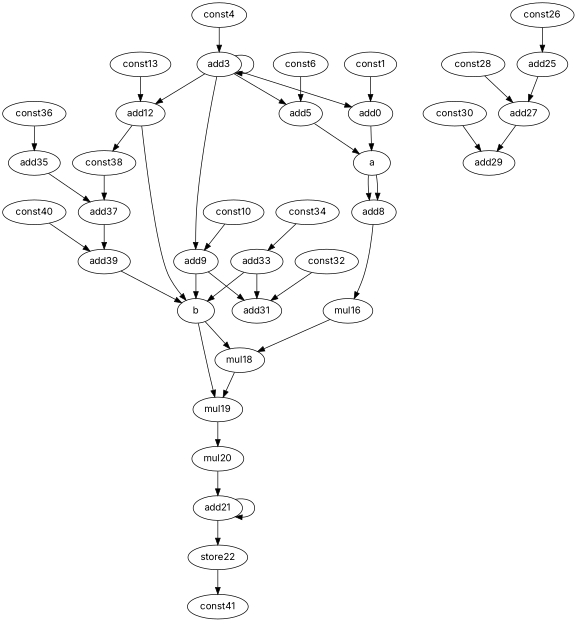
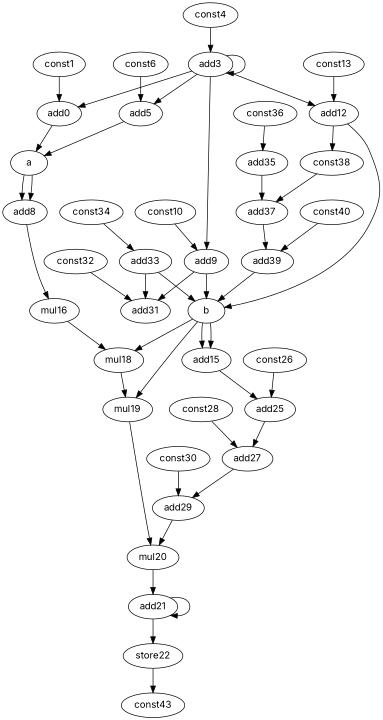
node "add15": added
edge "add29" -> "mul20": added
node "const41": label "const41" -> "const43"
